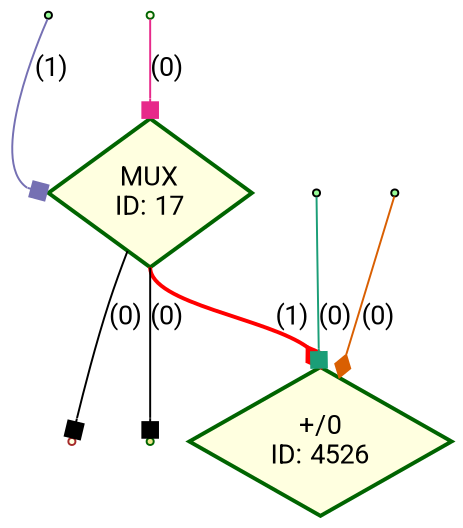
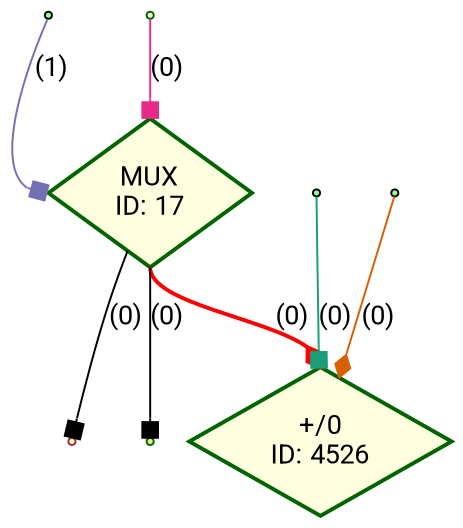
edge "MUX ID: 17" -> "+/0 ID: 4526": label "(1)" -> "(0)"
